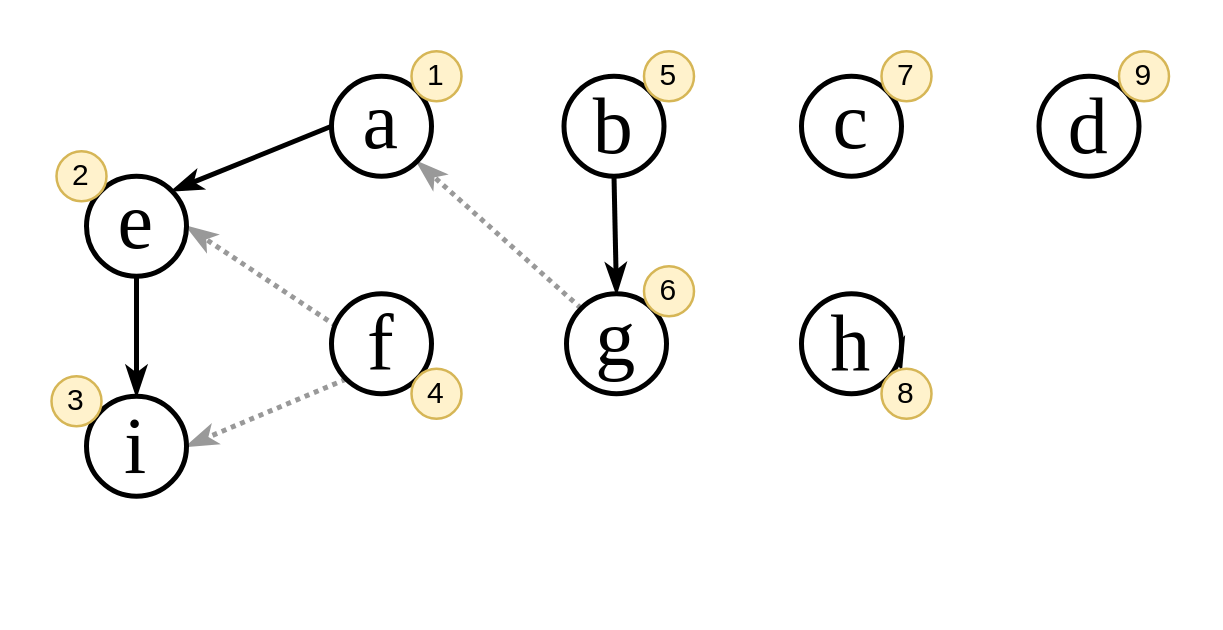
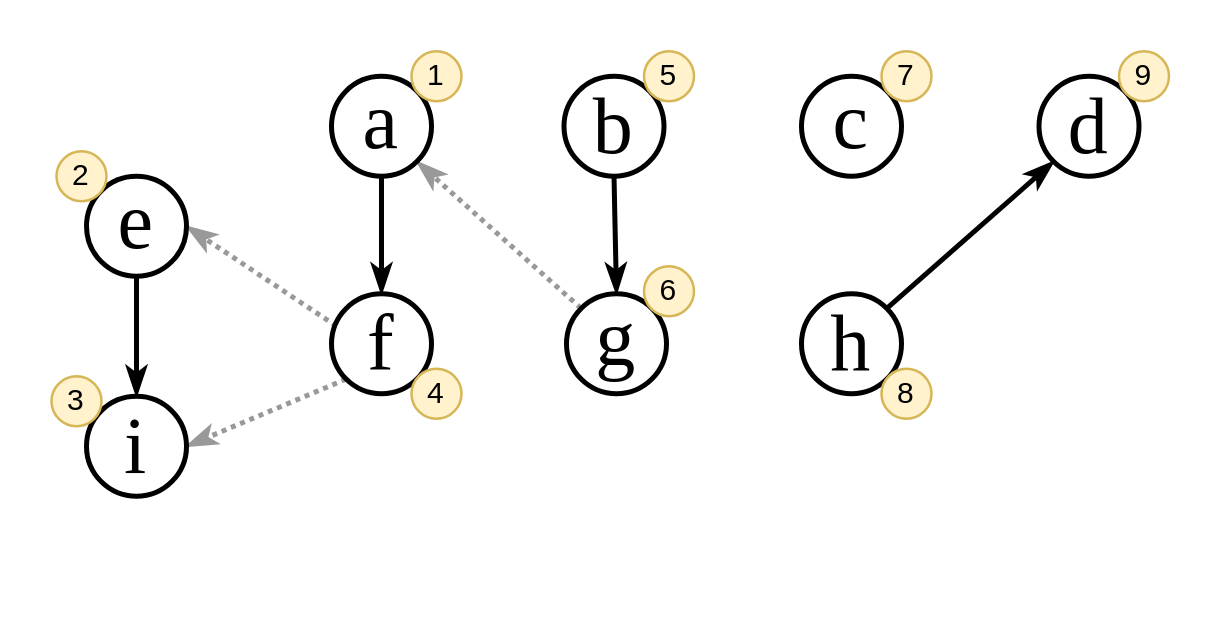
edge "a" -> "e": removed
edge "a" -> "f": added
edge "h" -> "8": now "h" -> "d"
